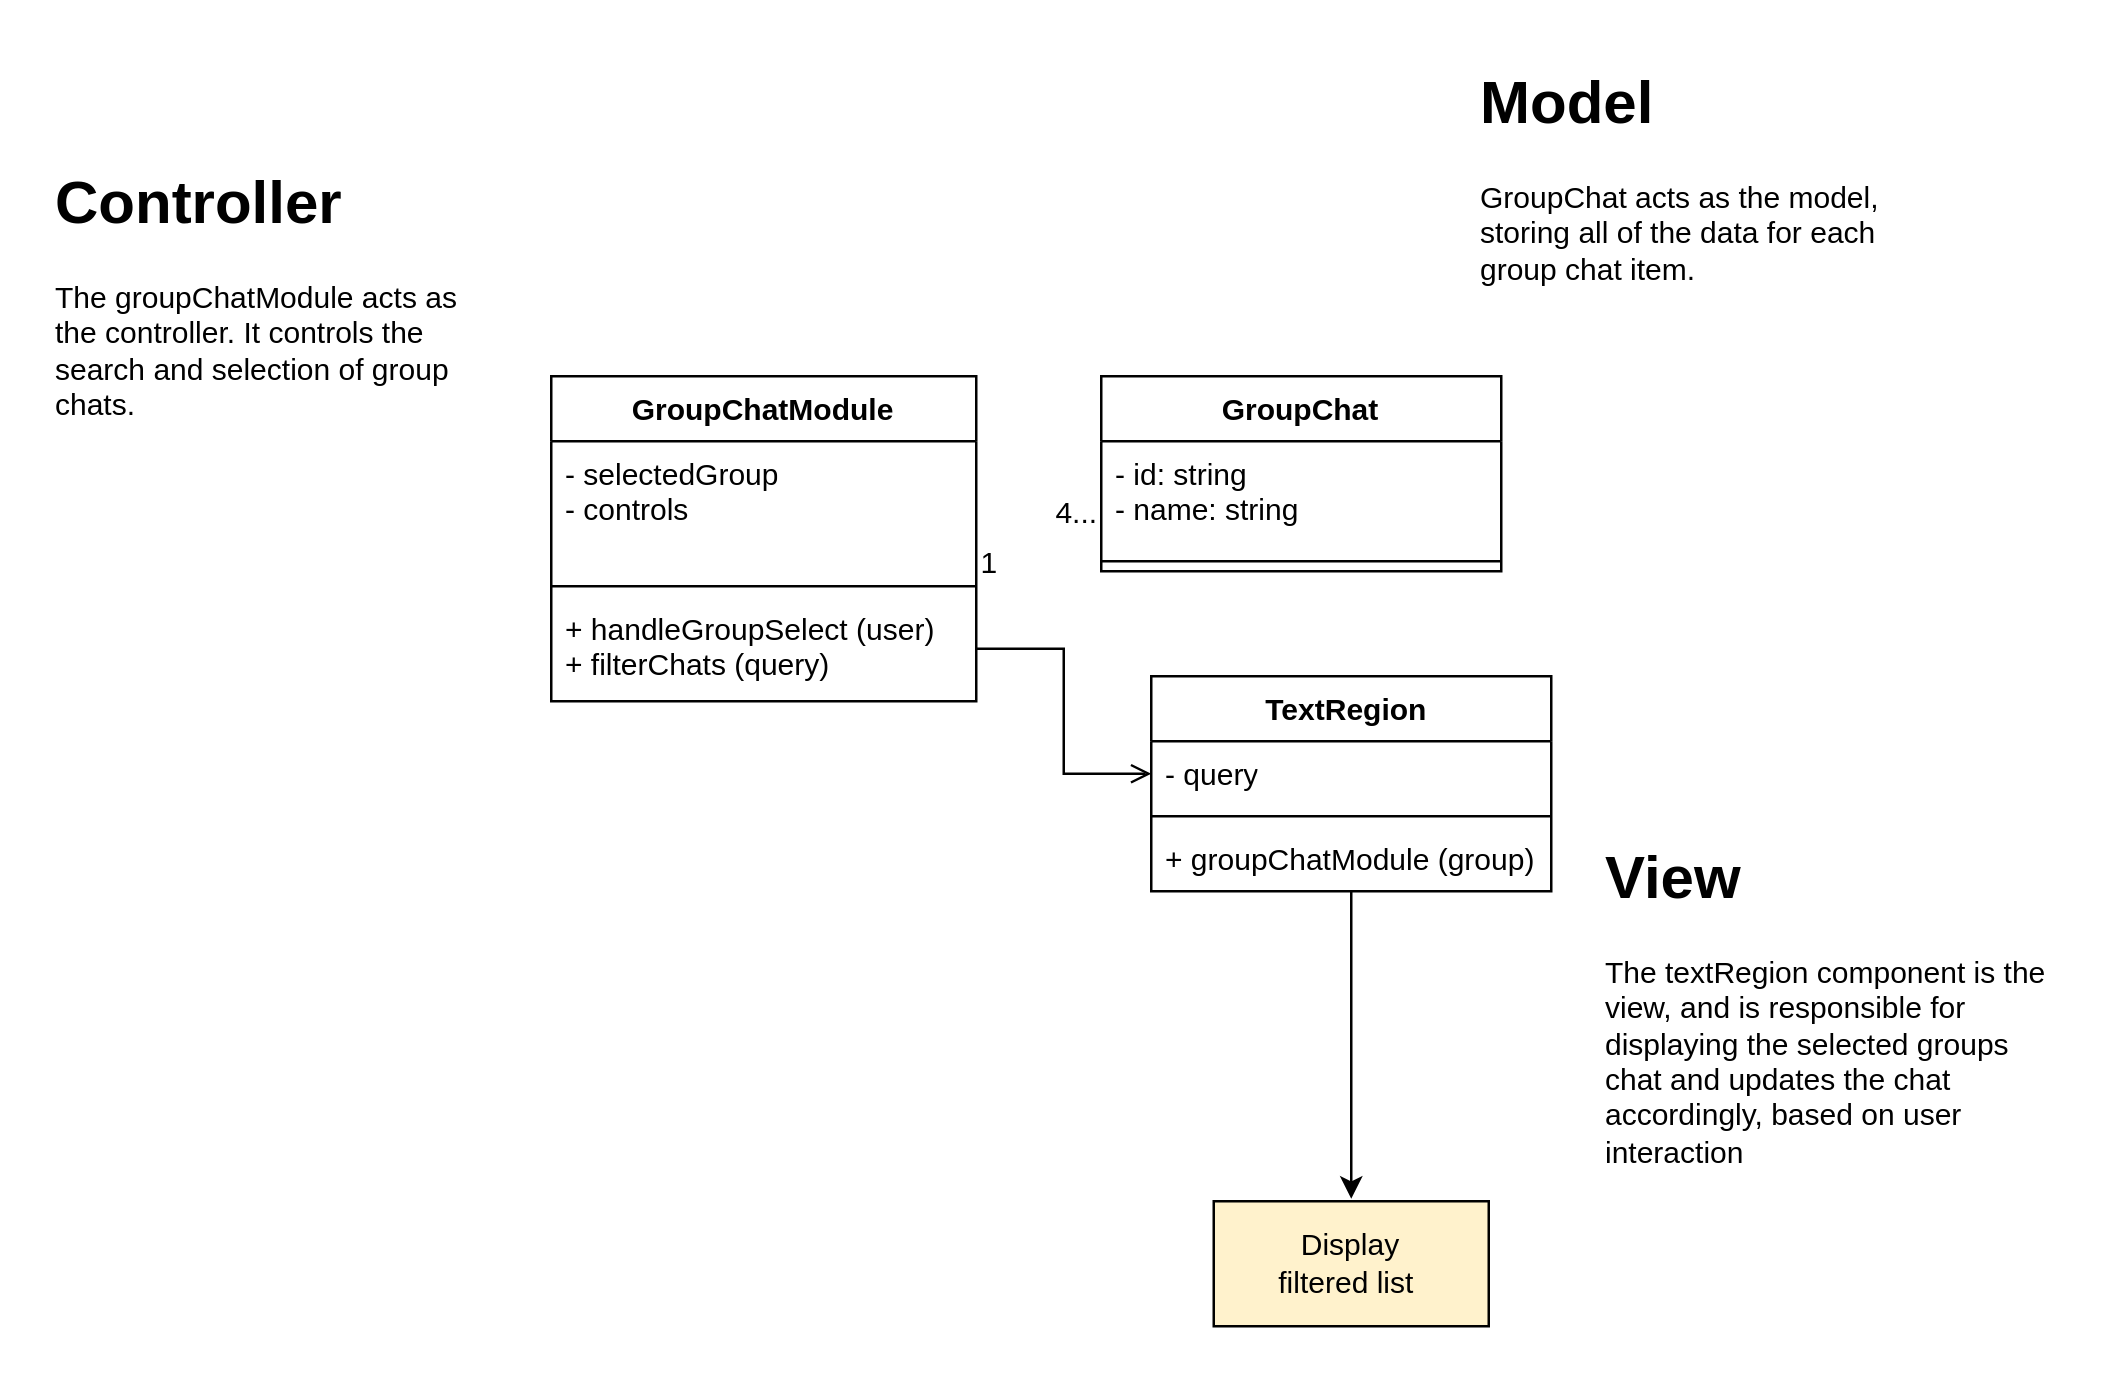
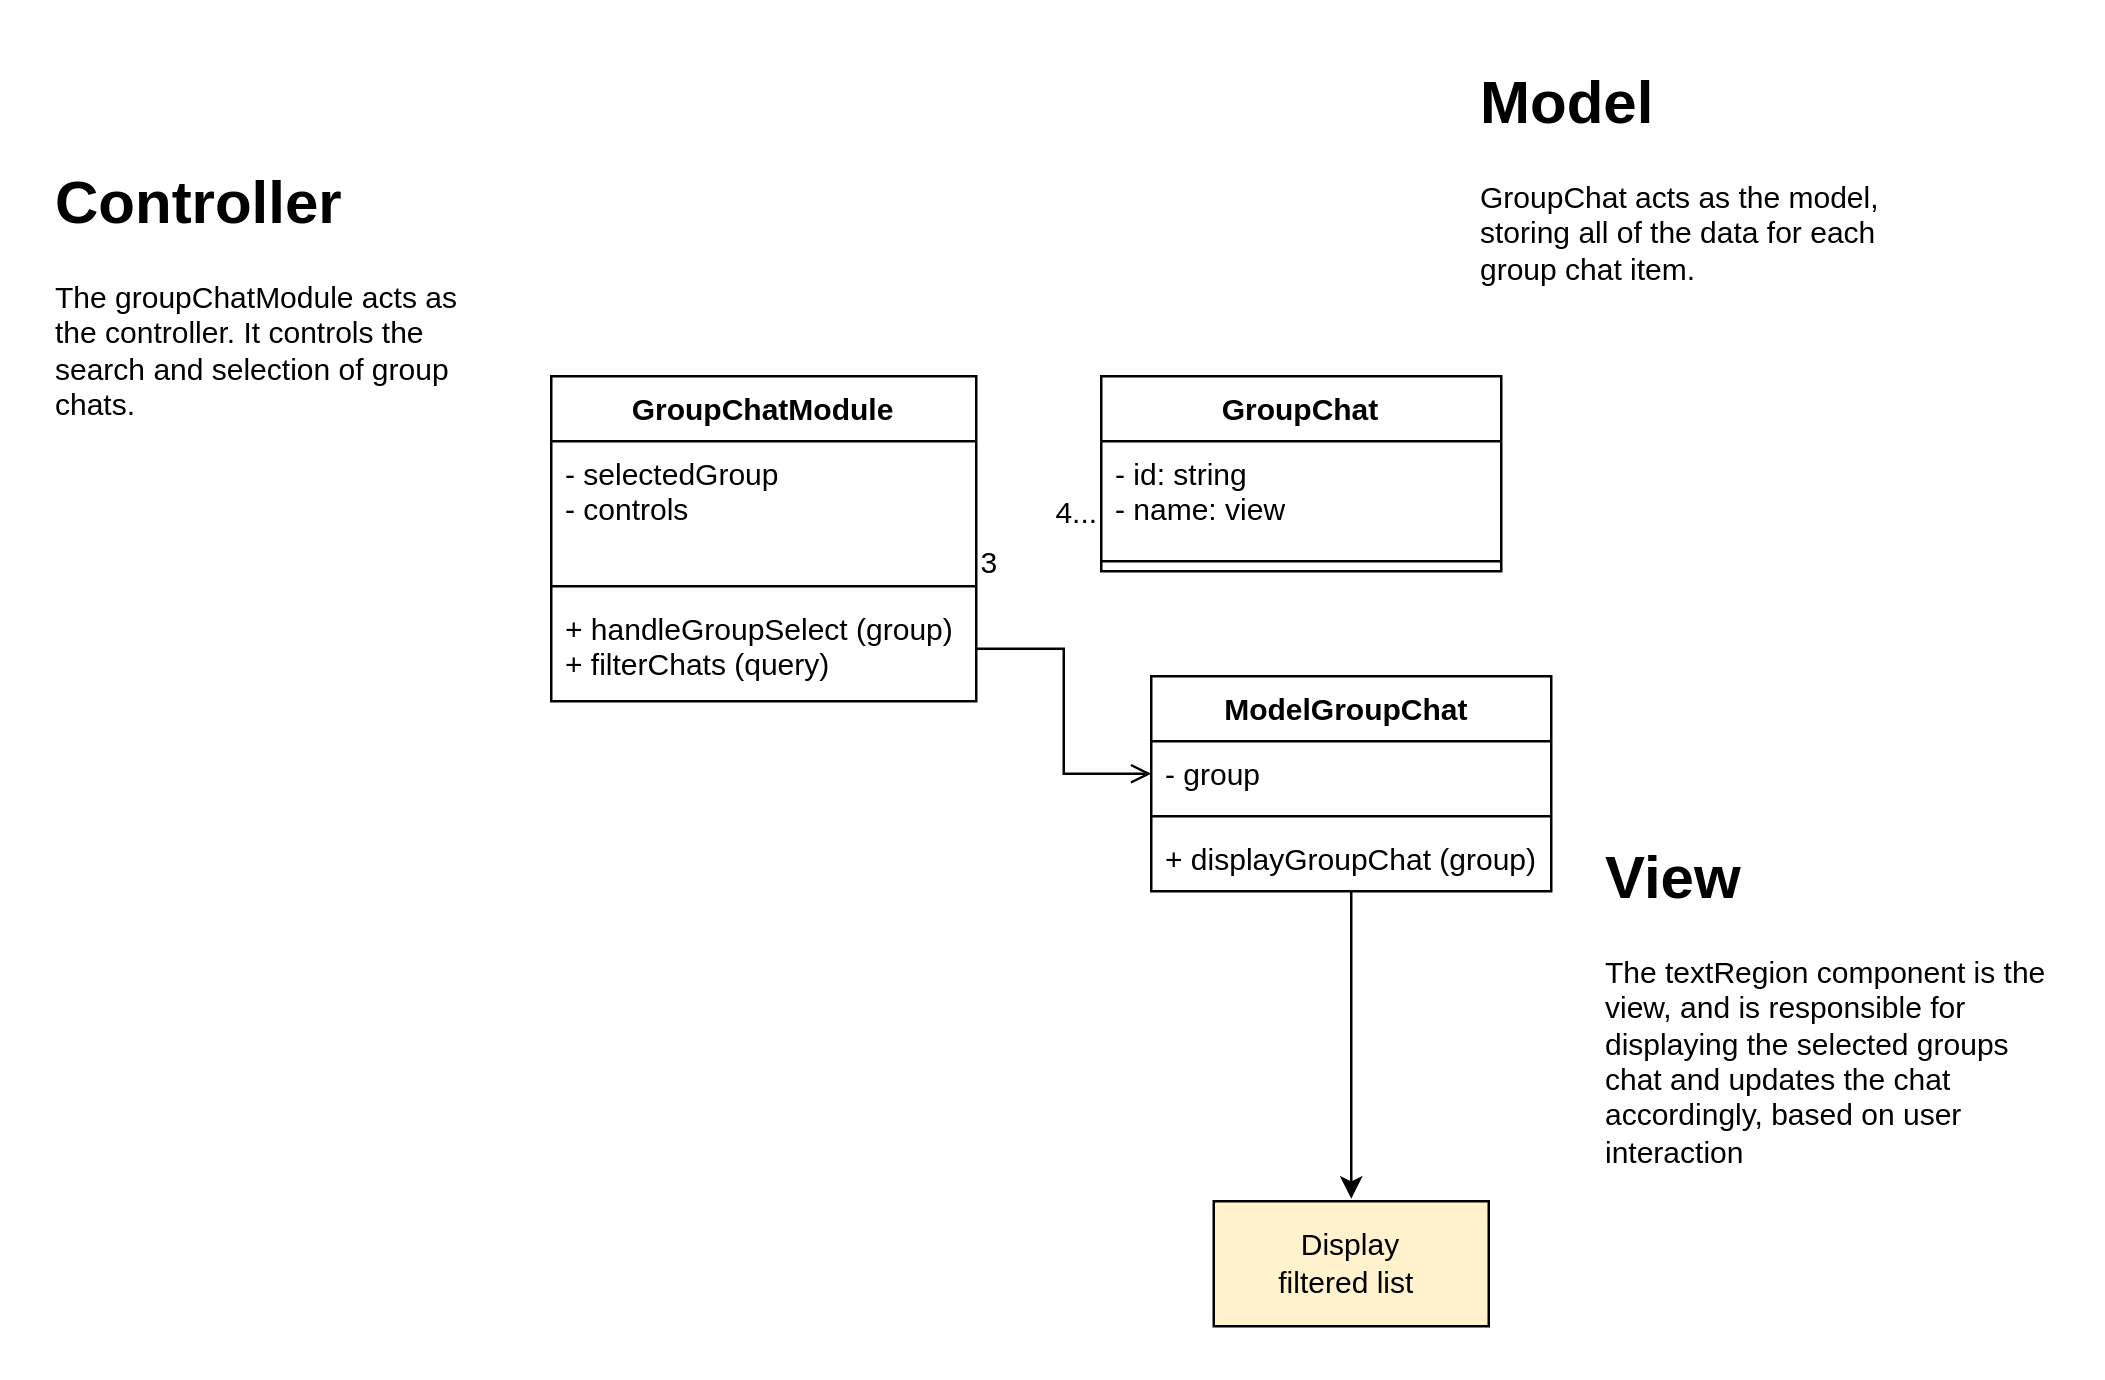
node "- id: string - name: string": label "- id: string - name: string" -> "- id: string - name: view"
node "1": label "1" -> "3"
node "+ handleGroupSelect (user) + filterChats (query)": label "+ handleGroupSelect (user) + filterChats (query)" -> "+ handleGroupSelect (group) + filterChats (query)"
node "TextRegion": label "TextRegion" -> "ModelGroupChat"
node "- query": label "- query" -> "- group"
node "+ groupChatModule (group)": label "+ groupChatModule (group)" -> "+ displayGroupChat (group)"
